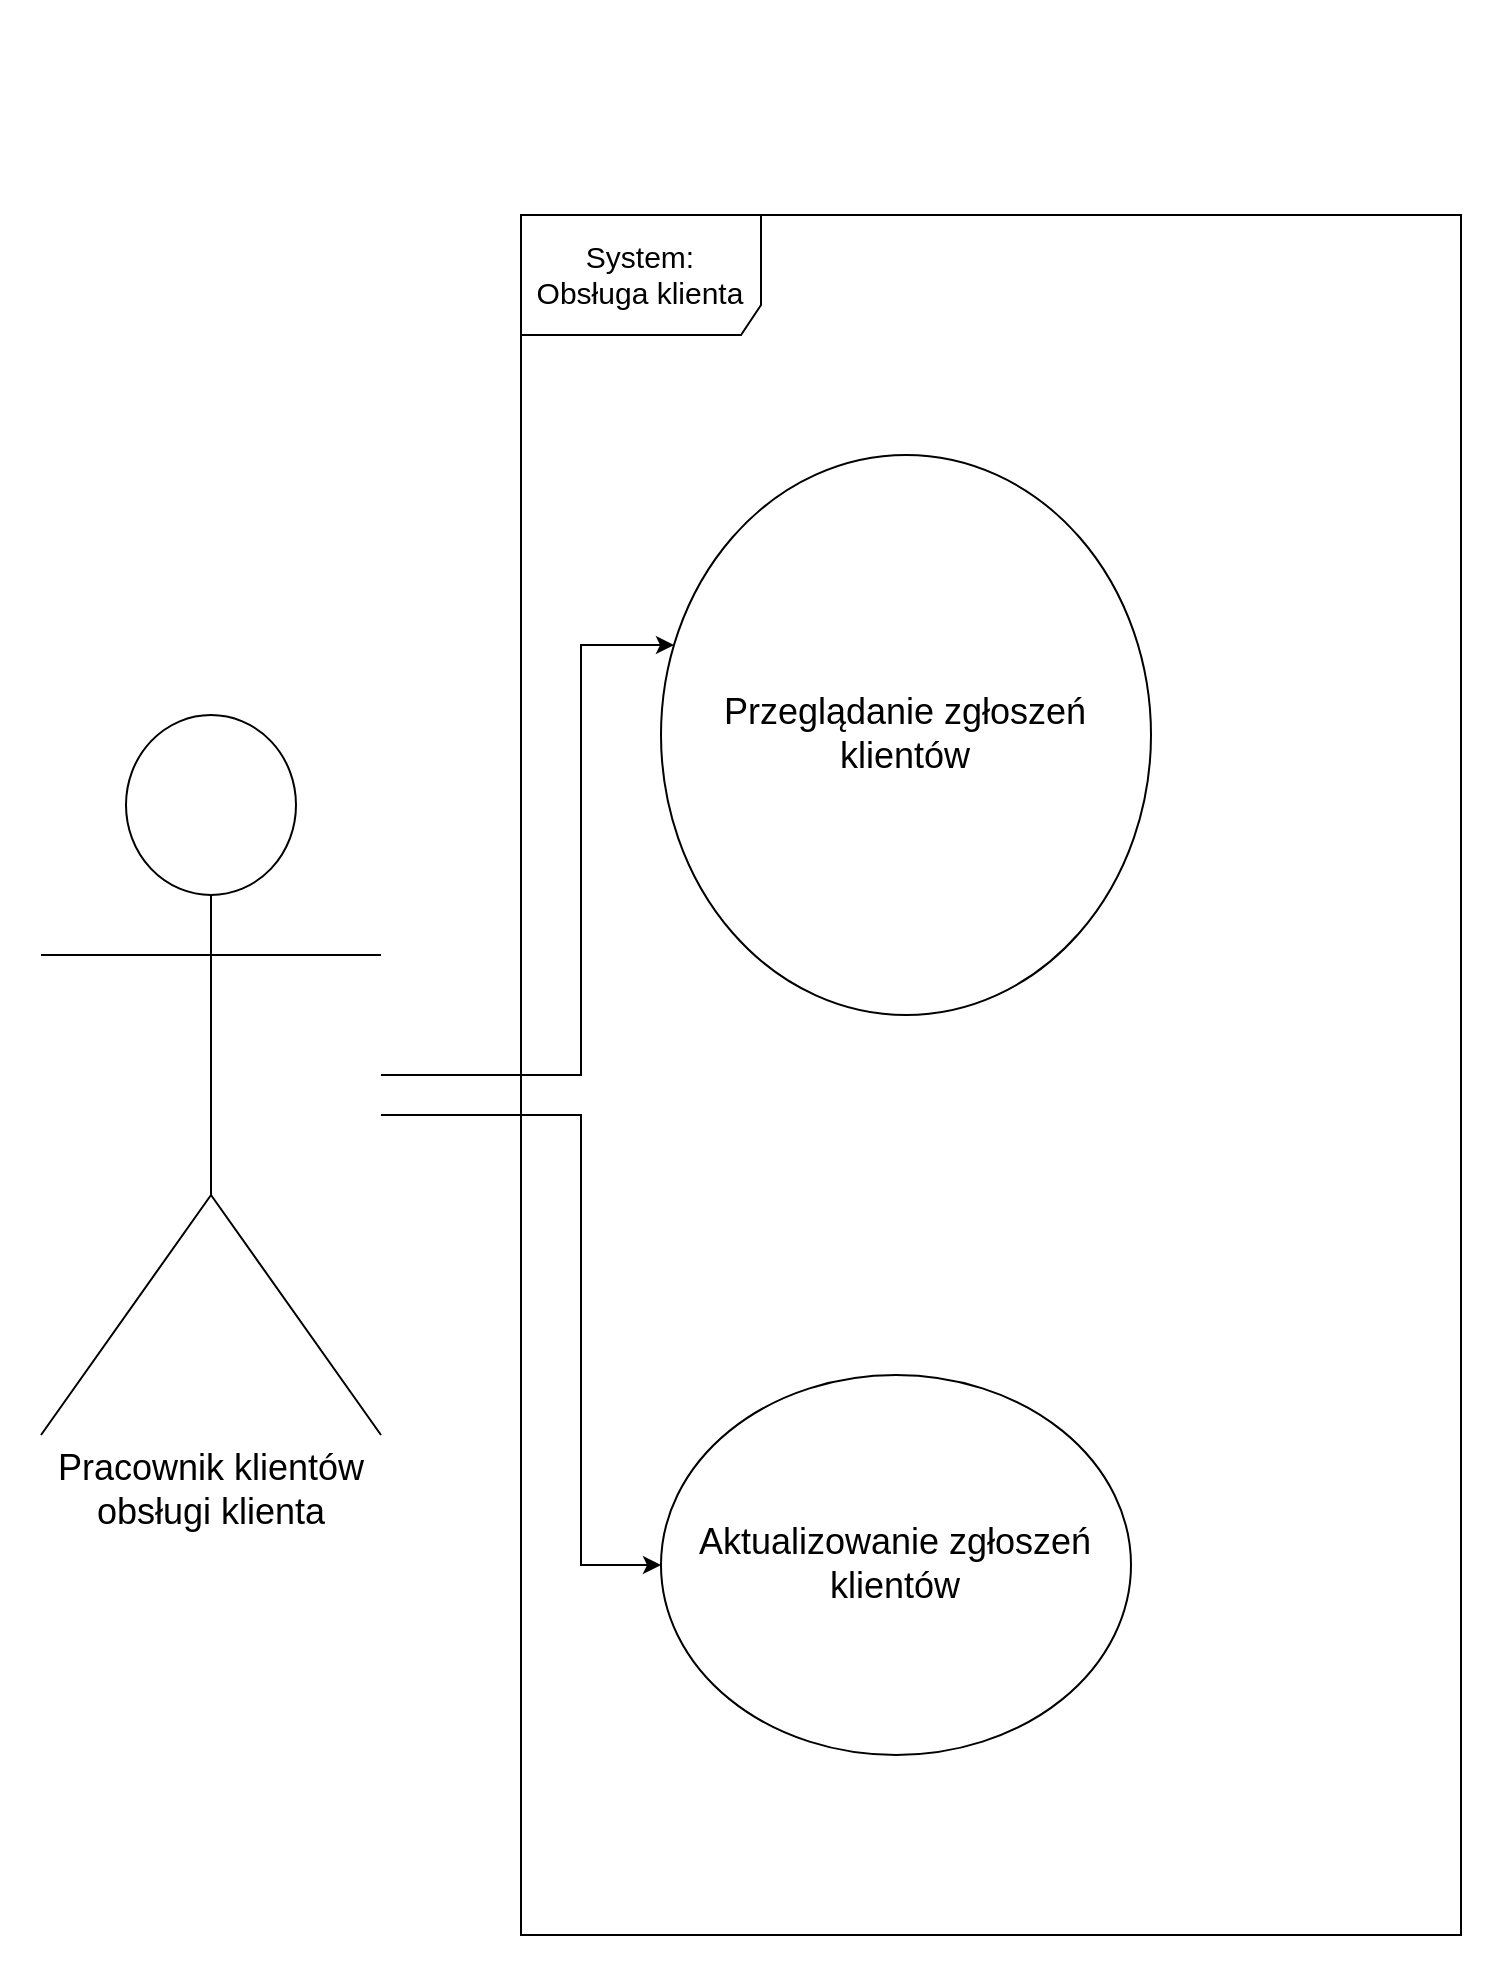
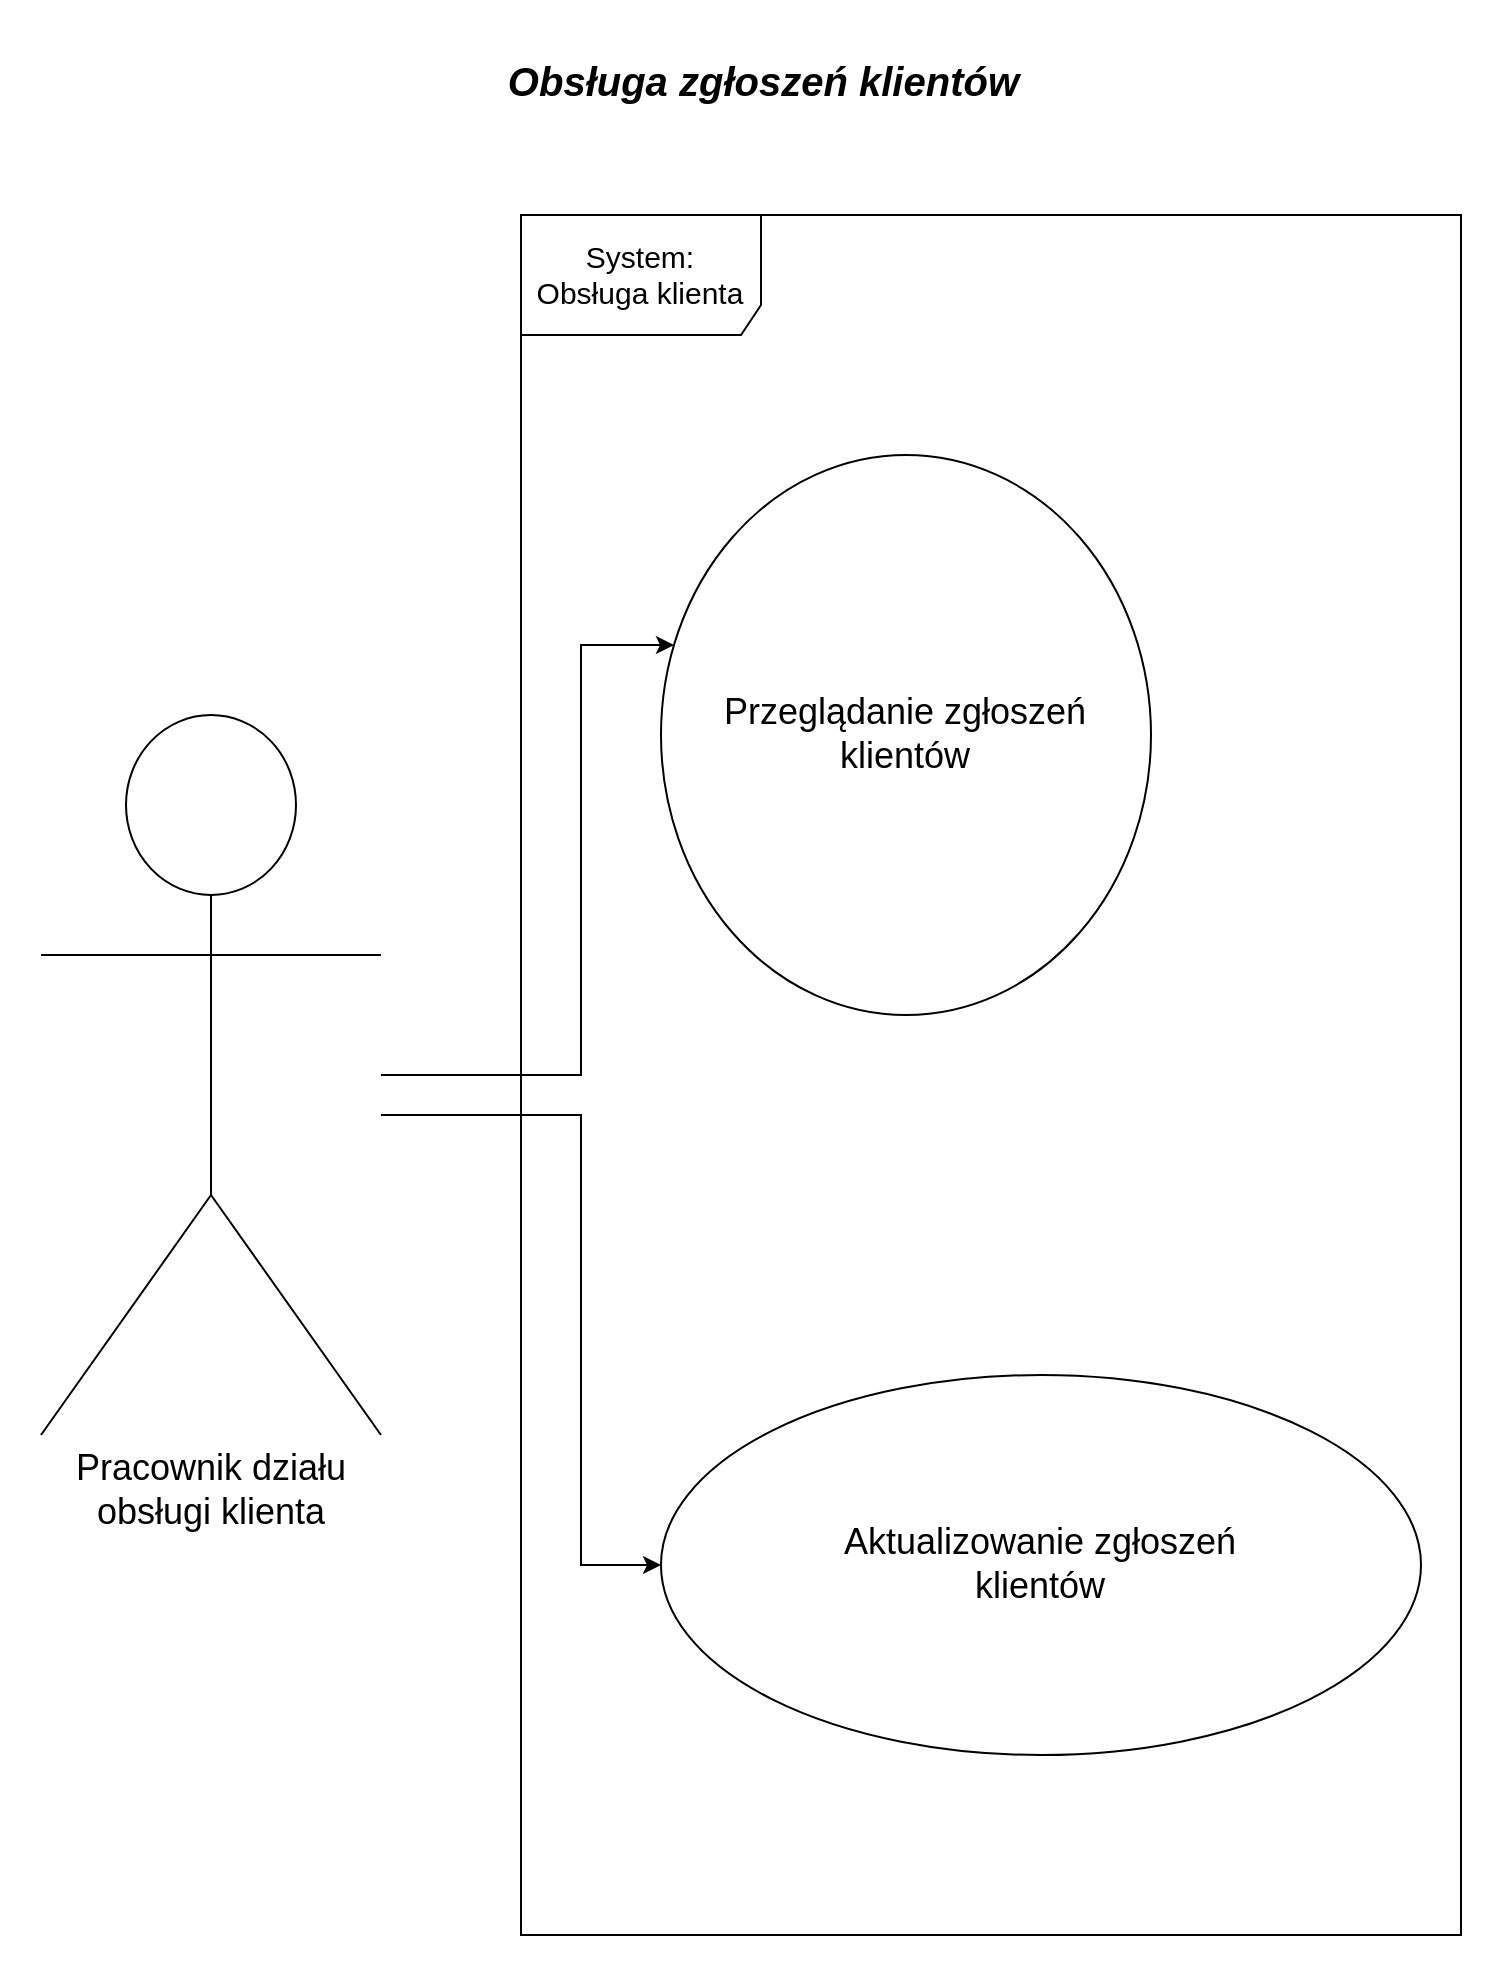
node "Obsługa zgłoszeń klientów": added
node "Pracownik klientów obsługi klienta": label "Pracownik klientów obsługi klienta" -> "Pracownik działu obsługi klienta"
node "Aktualizowanie zgłoszeń klientów": size 470x380 -> 760x380
